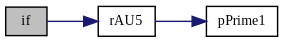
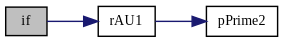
node "rAU5": label "rAU5" -> "rAU1"
node "pPrime1": label "pPrime1" -> "pPrime2"
